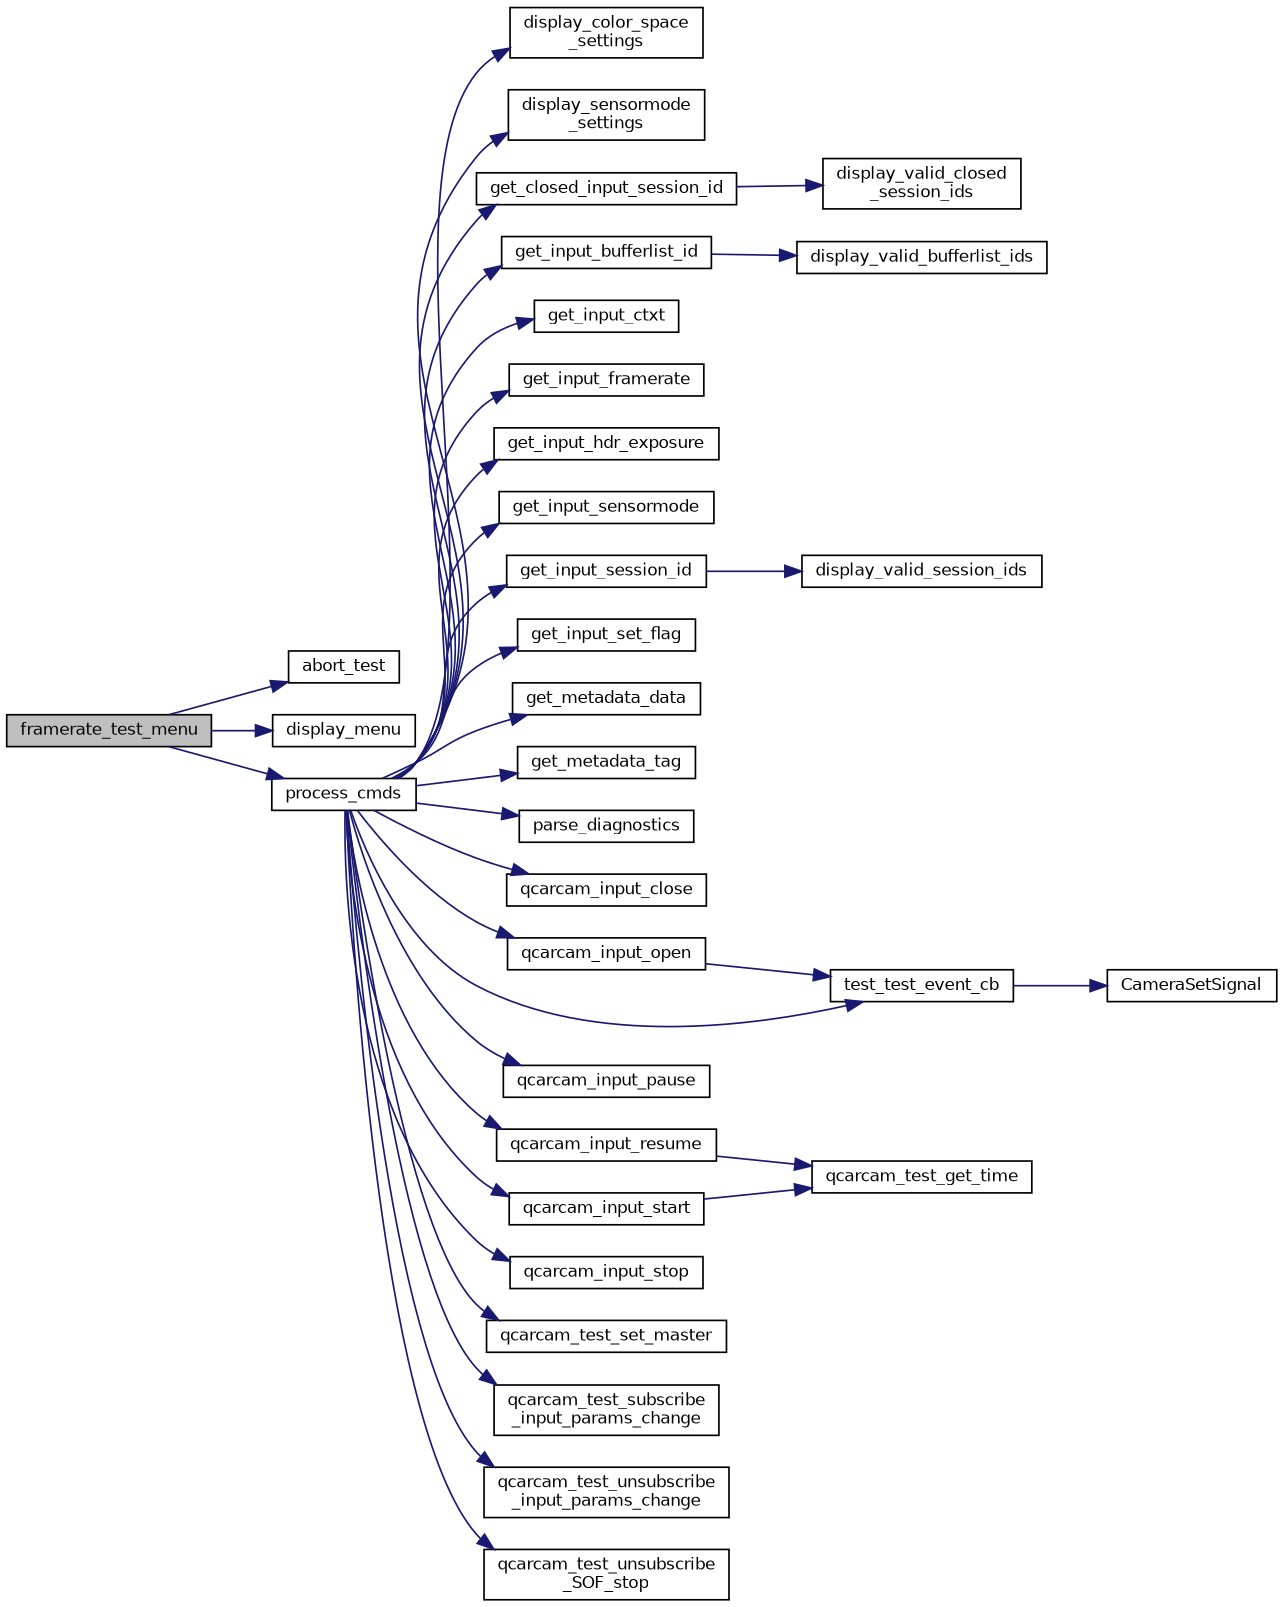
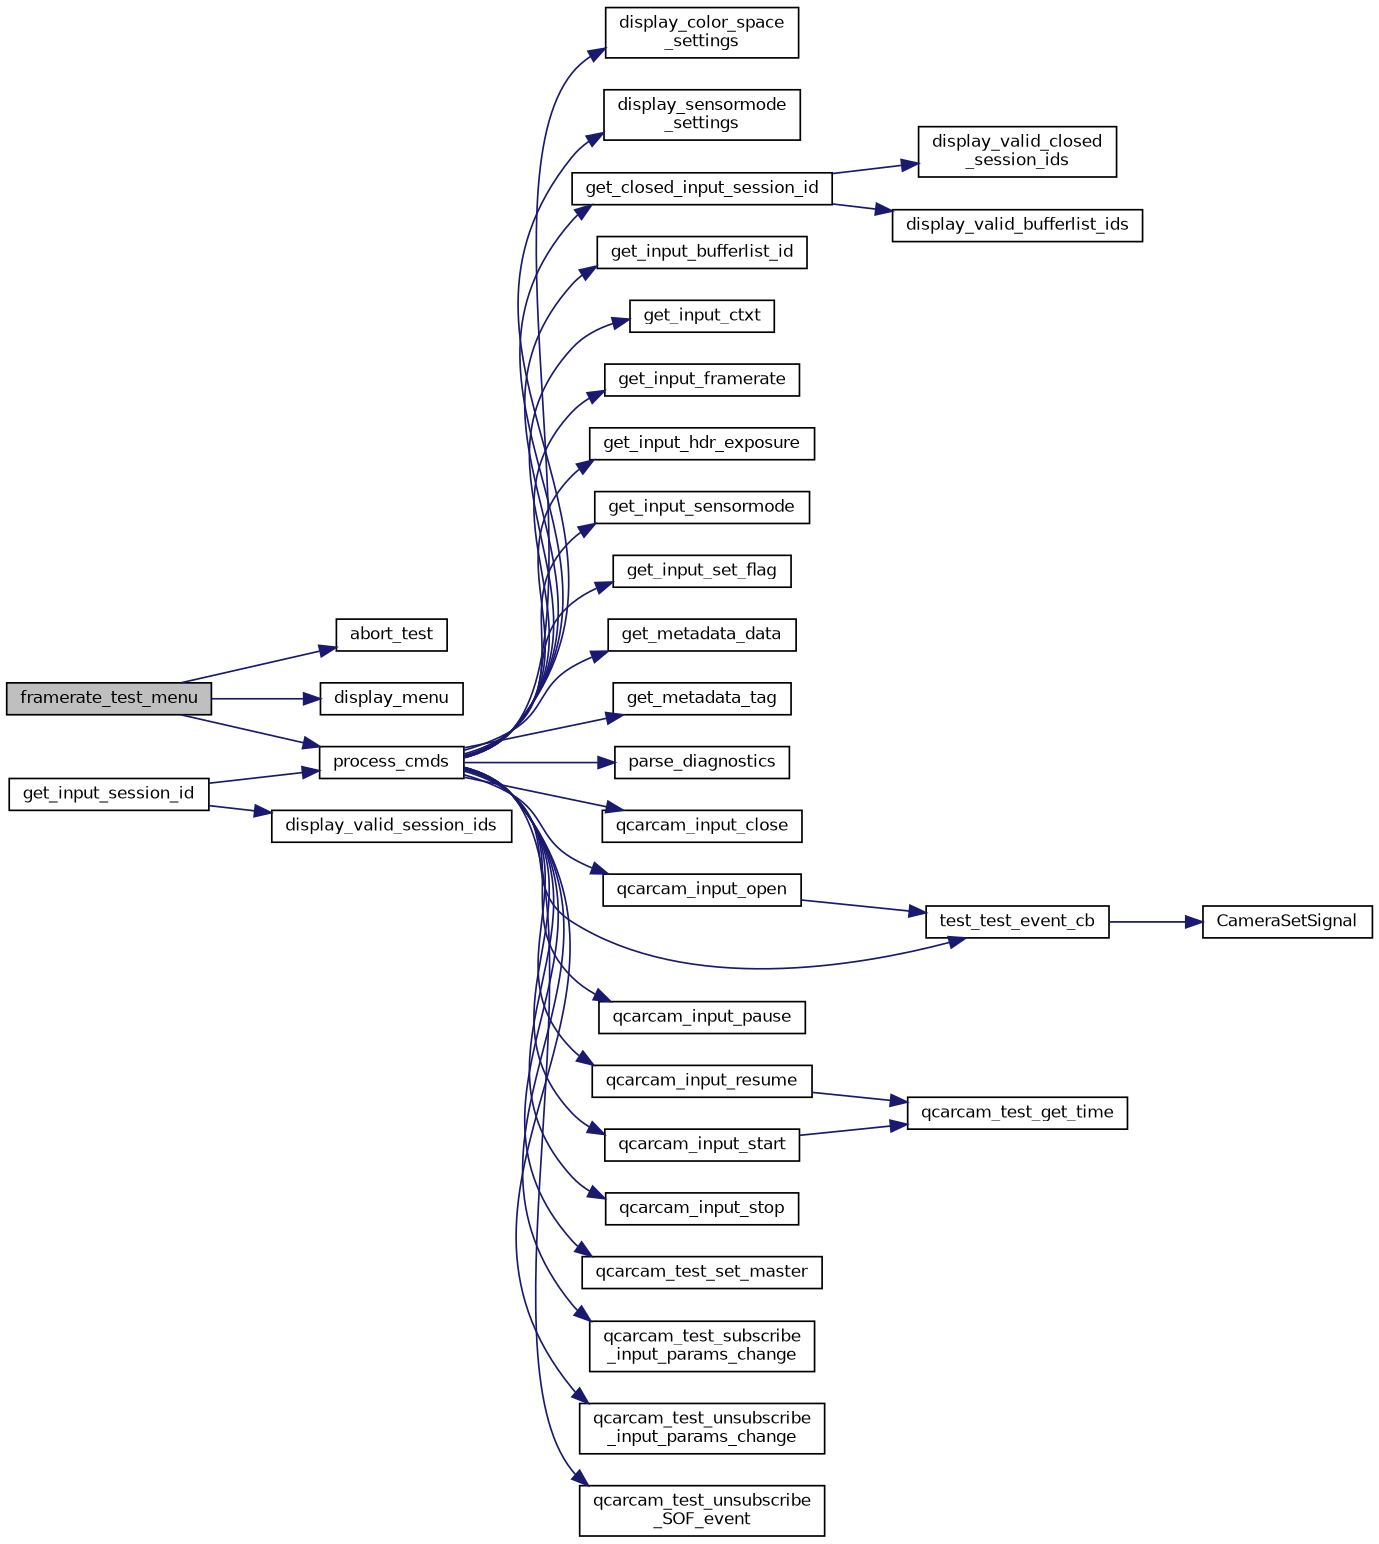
edge "get_input_bufferlist_id" -> "display_valid_bufferlist_ids": now "get_closed_input_session_id" -> "display_valid_bufferlist_ids"
edge "process_cmds" -> "get_input_session_id": reversed
node "qcarcam_test_unsubscribe _SOF_stop": label "qcarcam_test_unsubscribe _SOF_stop" -> "qcarcam_test_unsubscribe _SOF_event"
